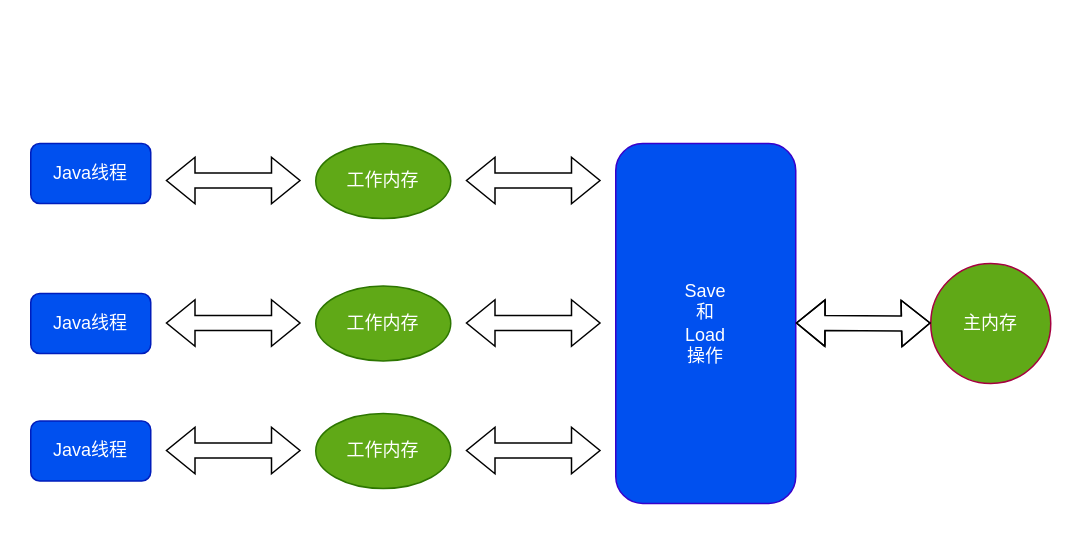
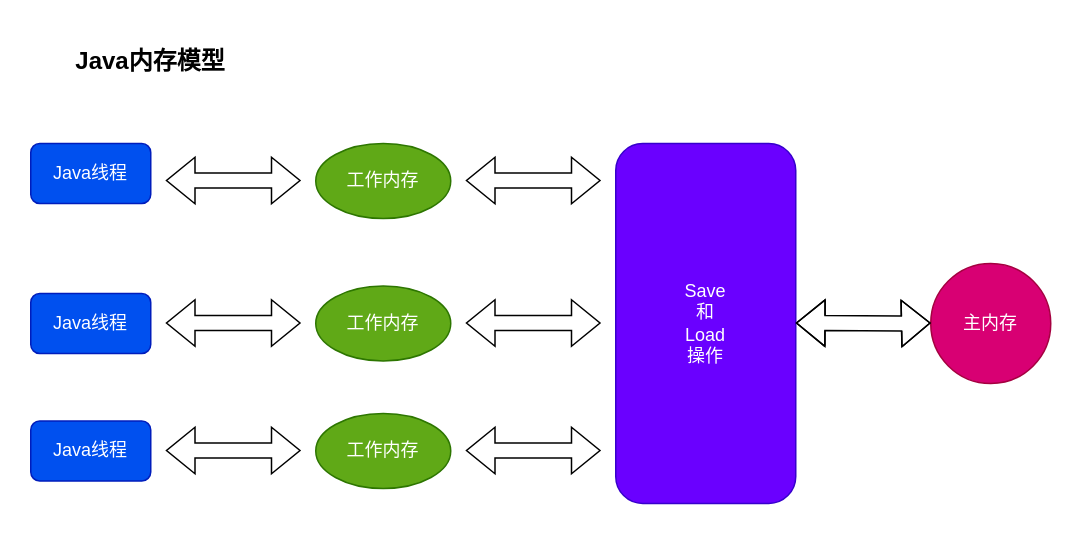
node "Java内存模型": added
node "Save 和 Load 操作": fillcolor #0050ef -> #6a00ff
node "主内存": fillcolor #60a917 -> #d80073
